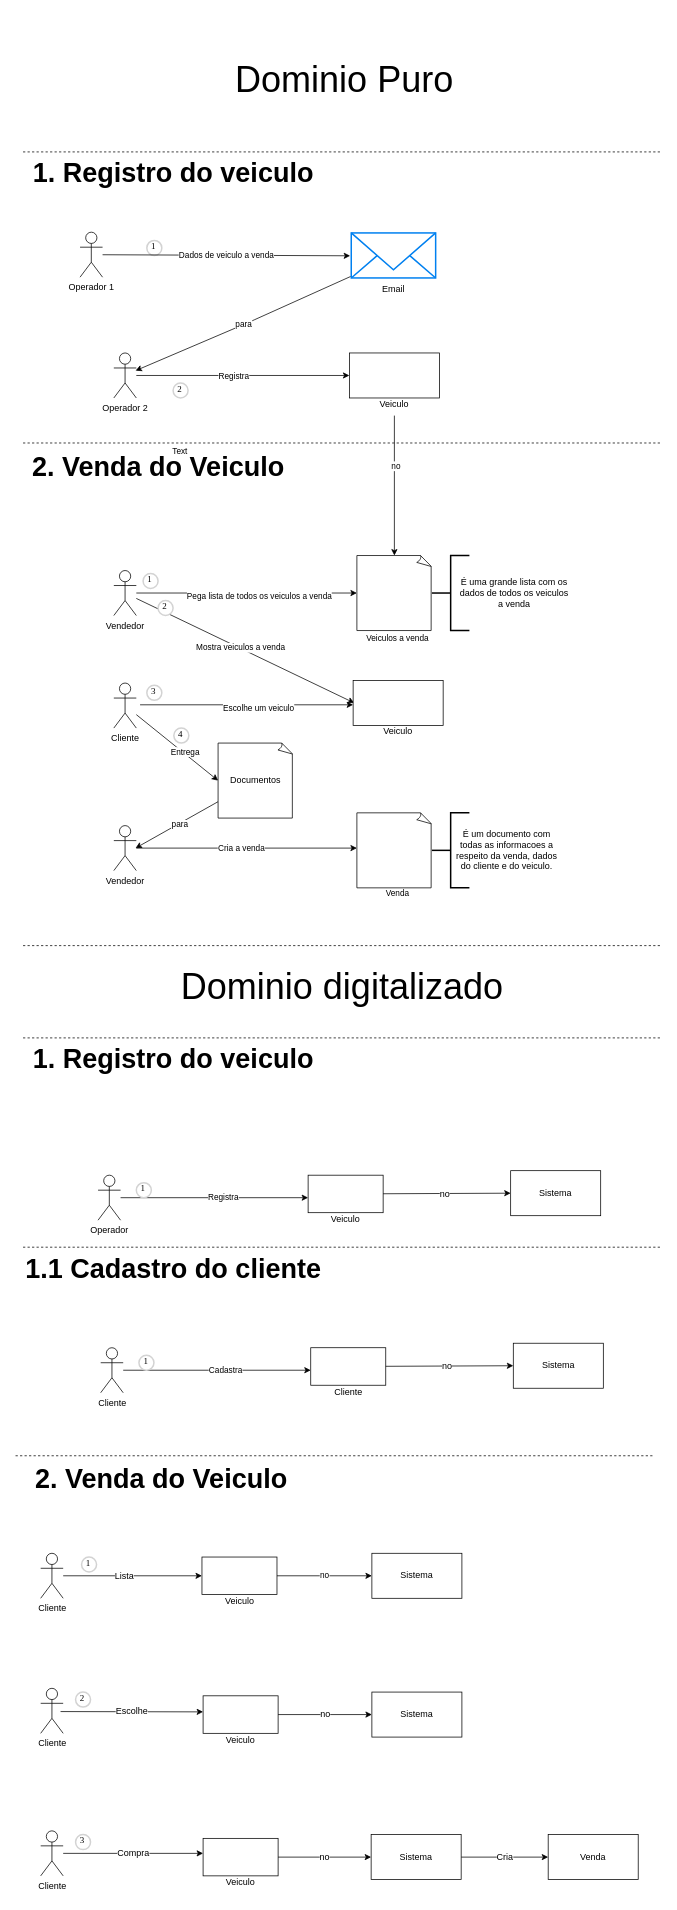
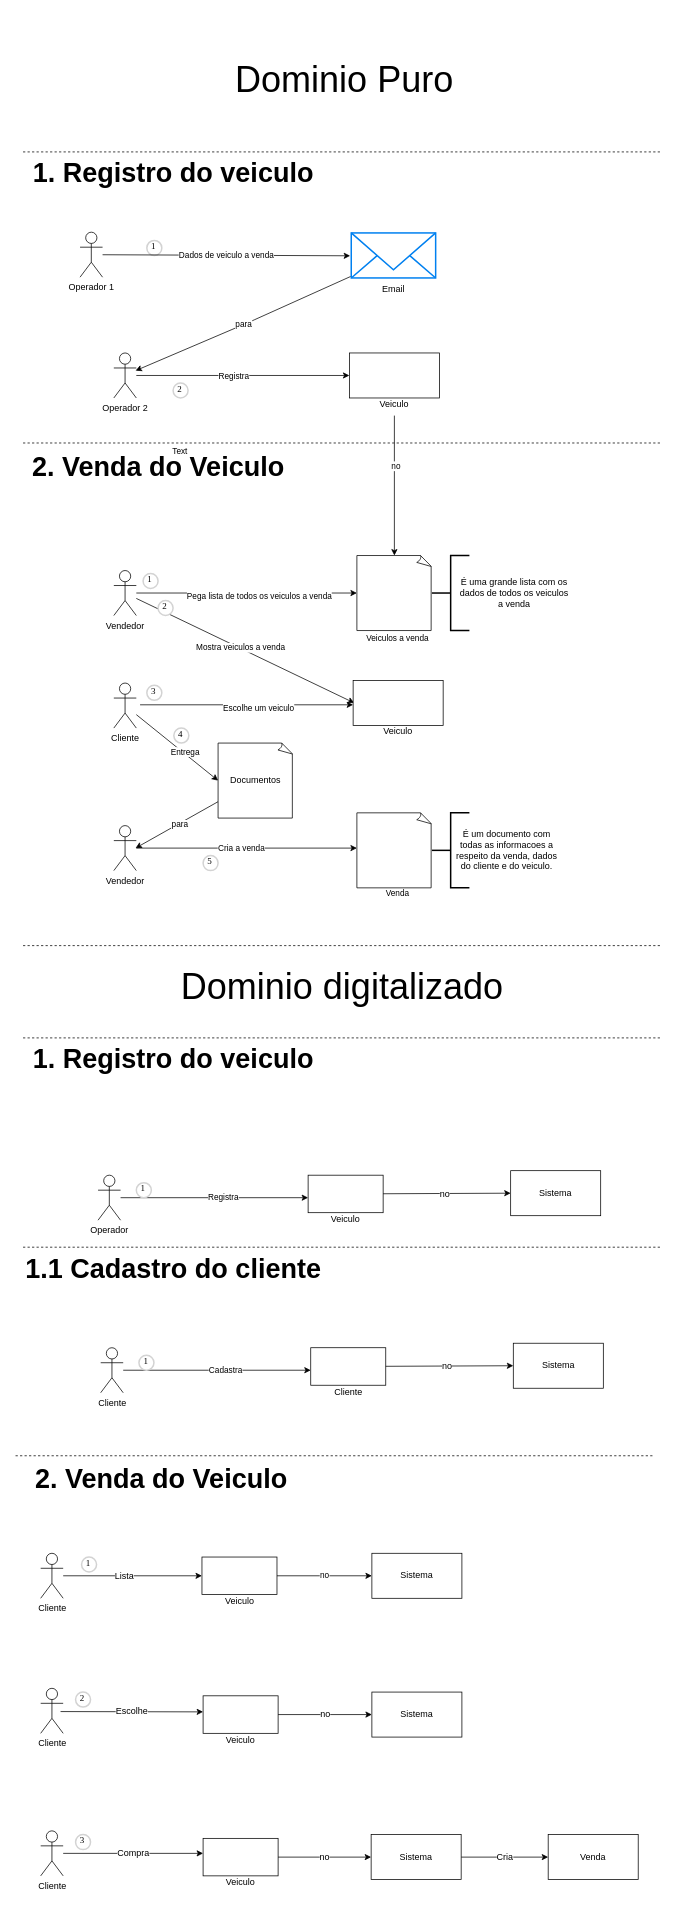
node "5": added
